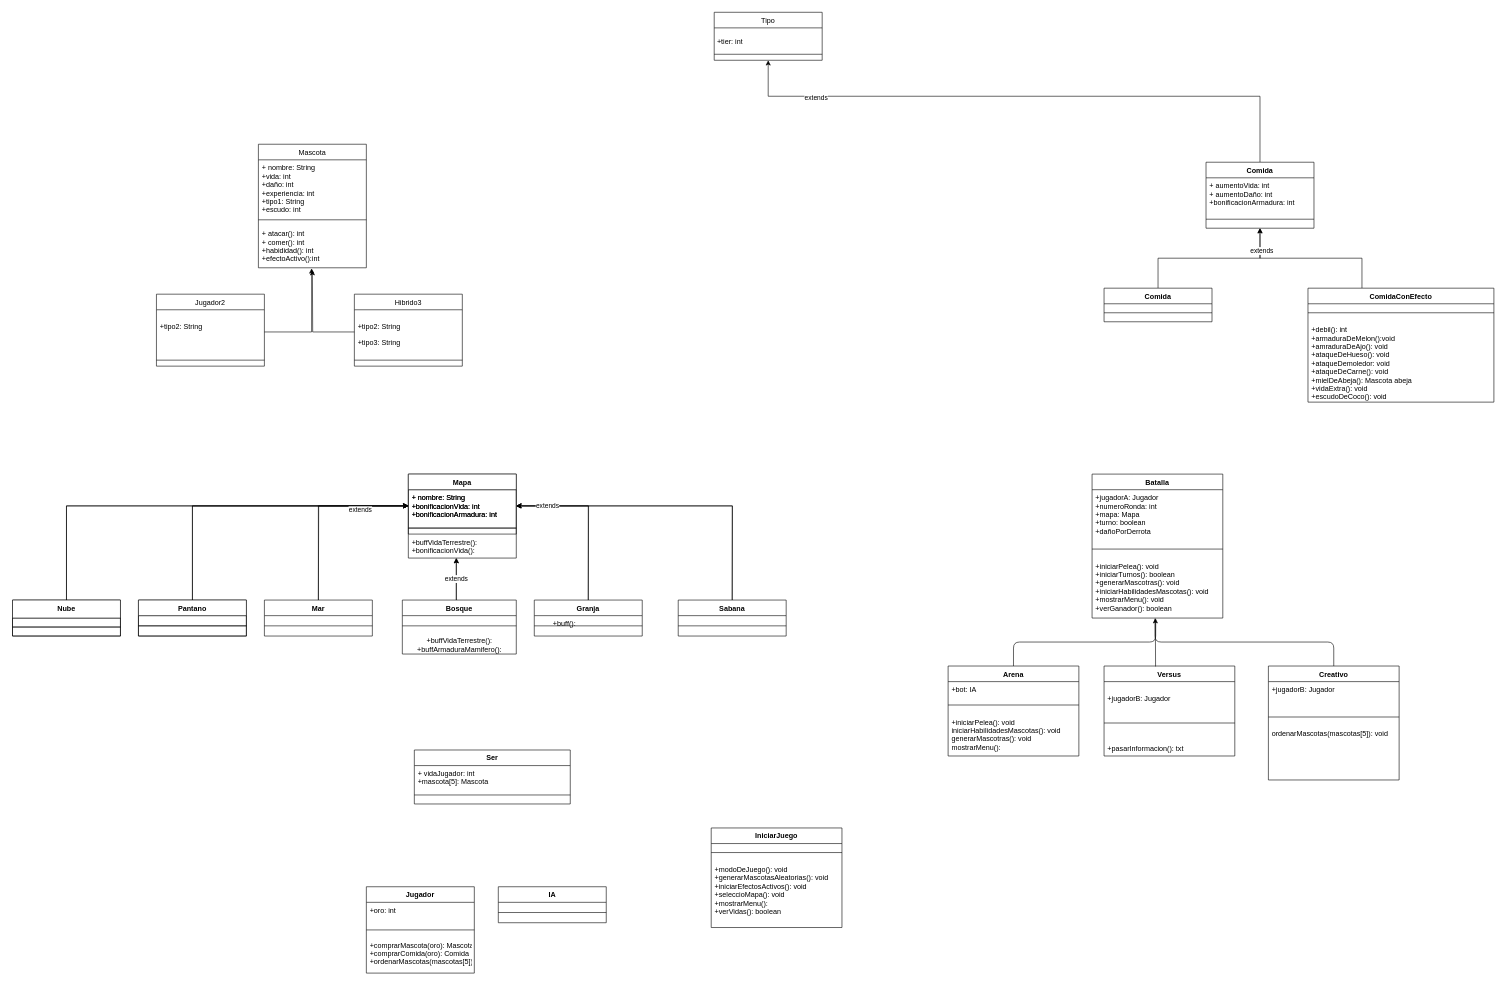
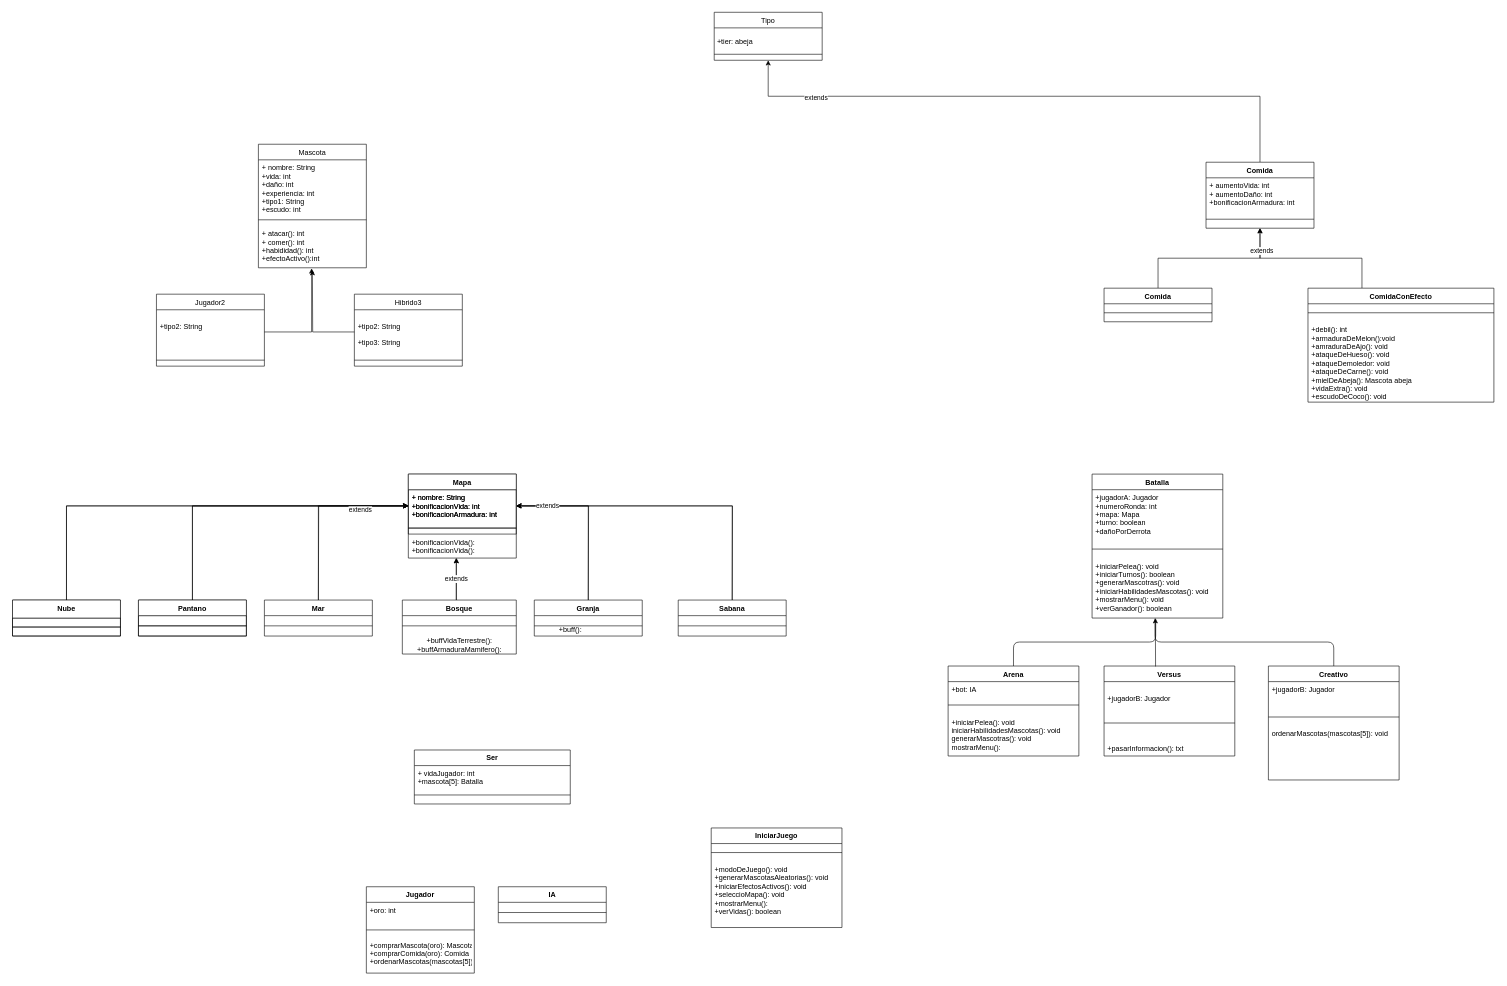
node "+tier: int": label "+tier: int" -> "+tier: abeja"
node "+buffVidaTerrestre(): +bonificacionVida():": label "+buffVidaTerrestre(): +bonificacionVida():" -> "+bonificacionVida(): +bonificacionVida():"
node "+buff():": moved (564, 624) -> (570, 630)
node "+ vidaJugador: int +mascota[5]: Mascota": label "+ vidaJugador: int +mascota[5]: Mascota" -> "+ vidaJugador: int +mascota[5]: Batalla"
